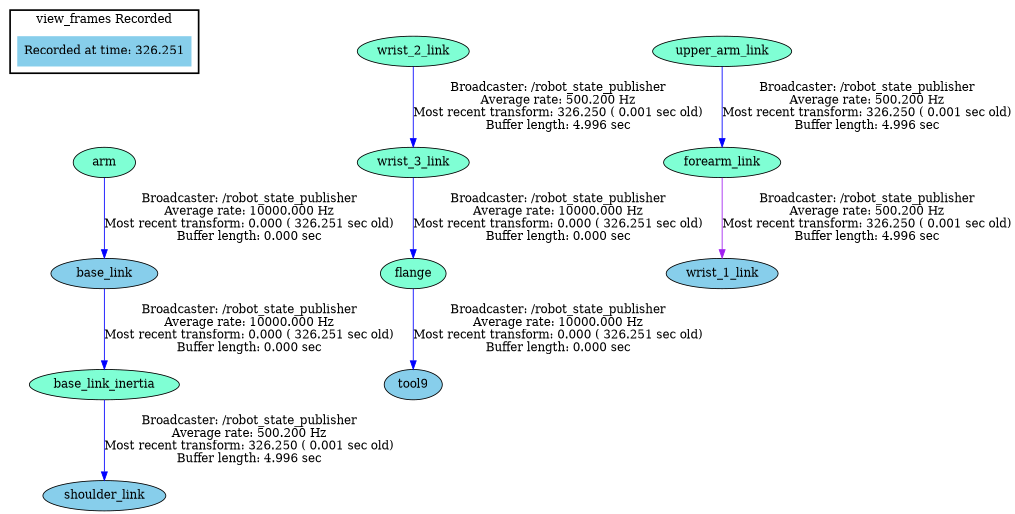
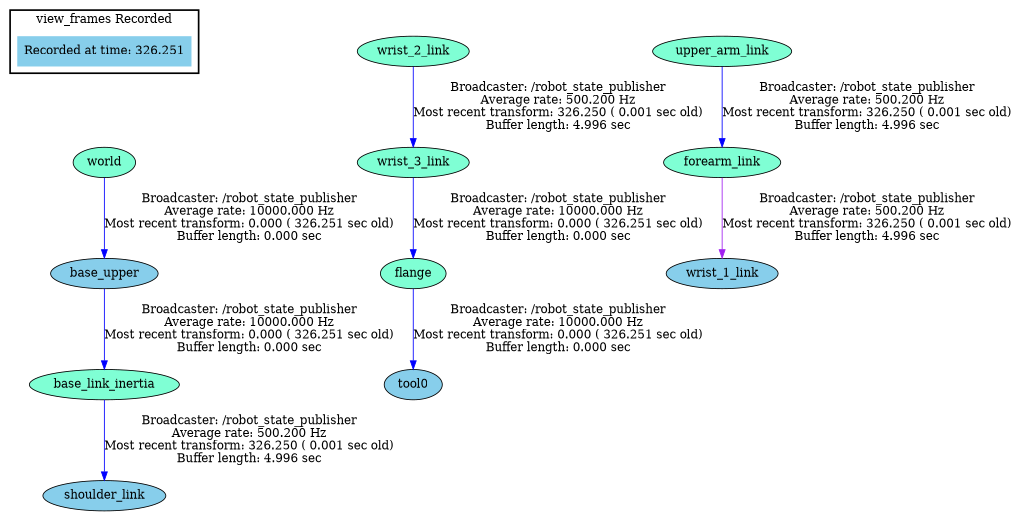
node "arm": label "arm" -> "world"
node "base_link": label "base_link" -> "base_upper"
node "tool9": label "tool9" -> "tool0"
